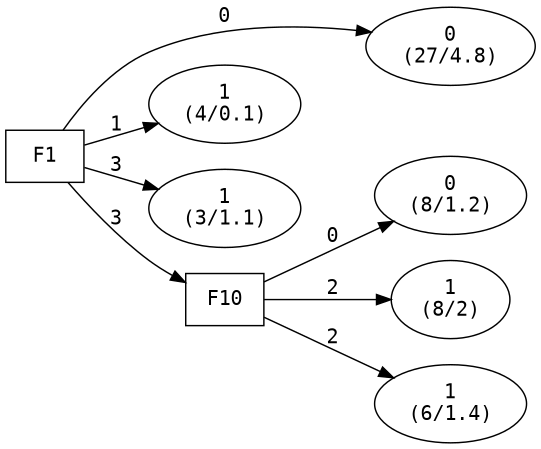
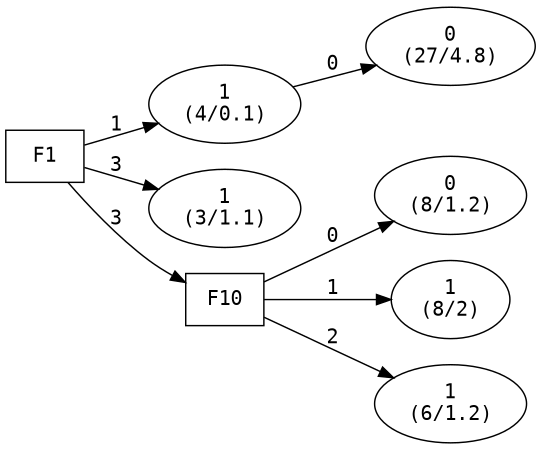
edge "F1" -> "0 (27/4.8)": now "1 (4/0.1)" -> "0 (27/4.8)"
edge "F10" -> "1 (8/2)": label "2" -> "1"
node "1 (6/1.4)": label "1 (6/1.4)" -> "1 (6/1.2)"
